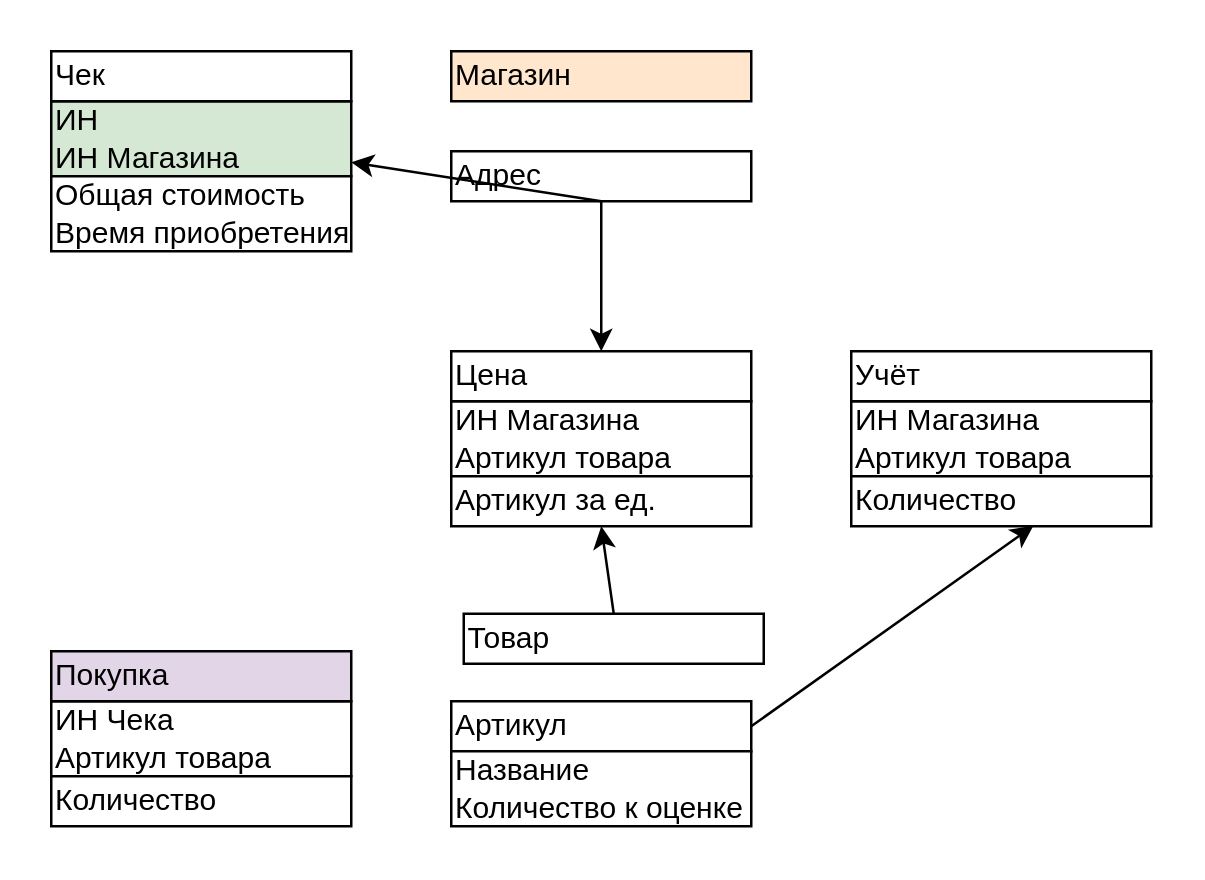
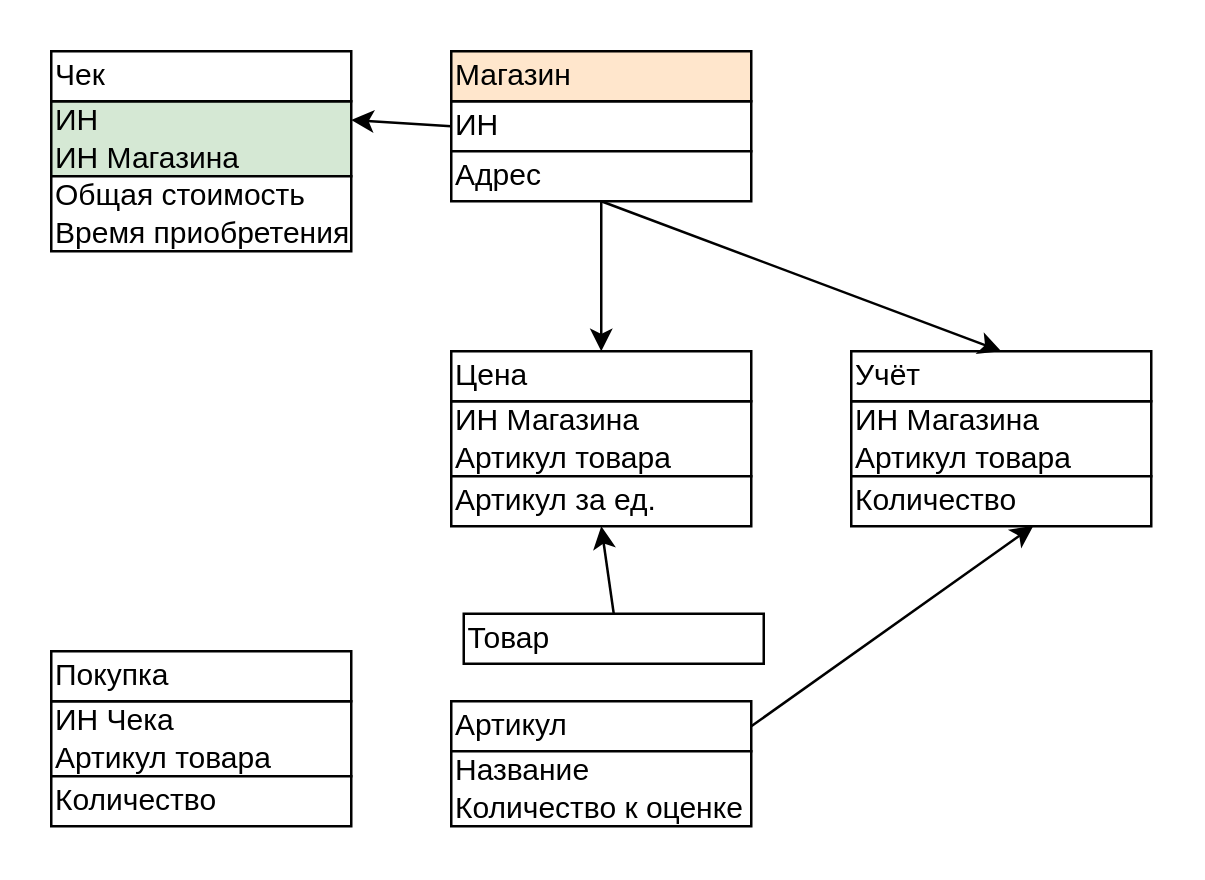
edge "ИН" -> "ИН ИН Магазина": added
node "ИН": added
edge "Адрес" -> "ИН ИН Магазина": now "Адрес" -> "Учёт"
node "Покупка": fillcolor #e1d5e7 -> #ffffff
